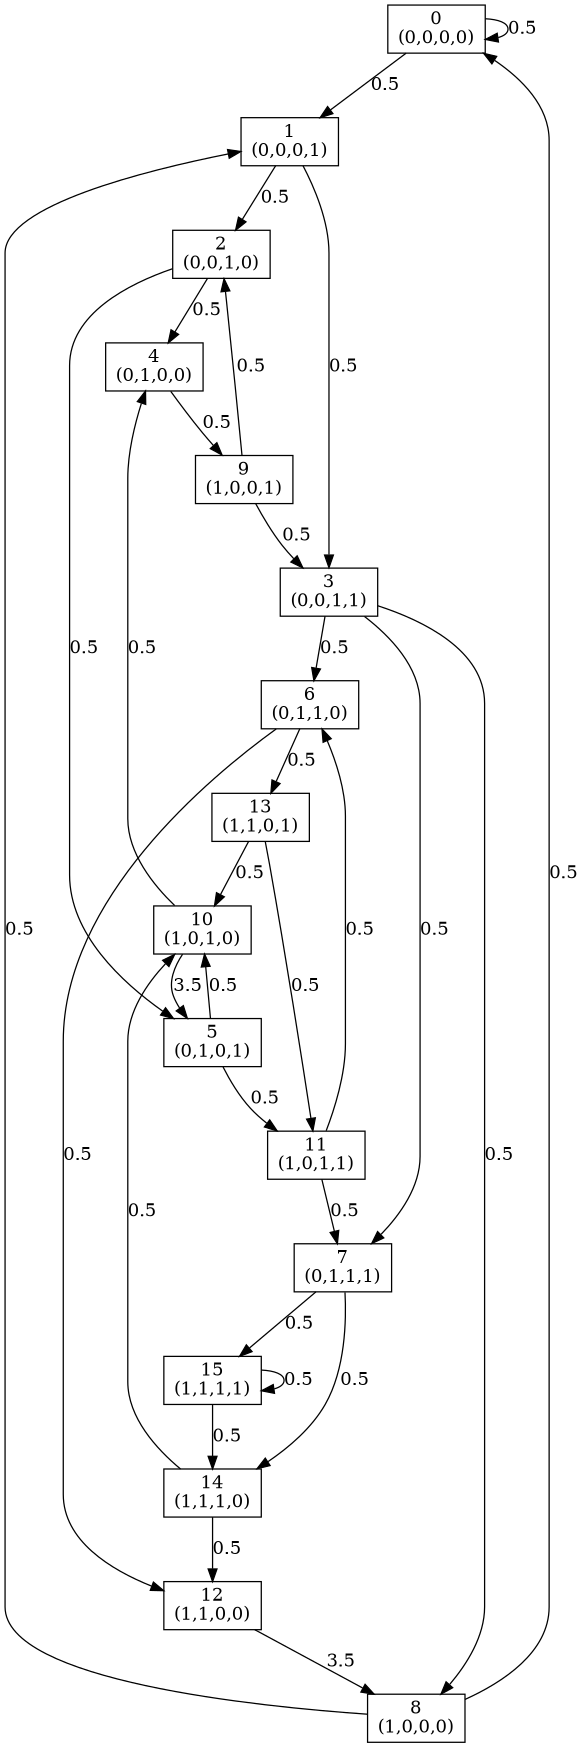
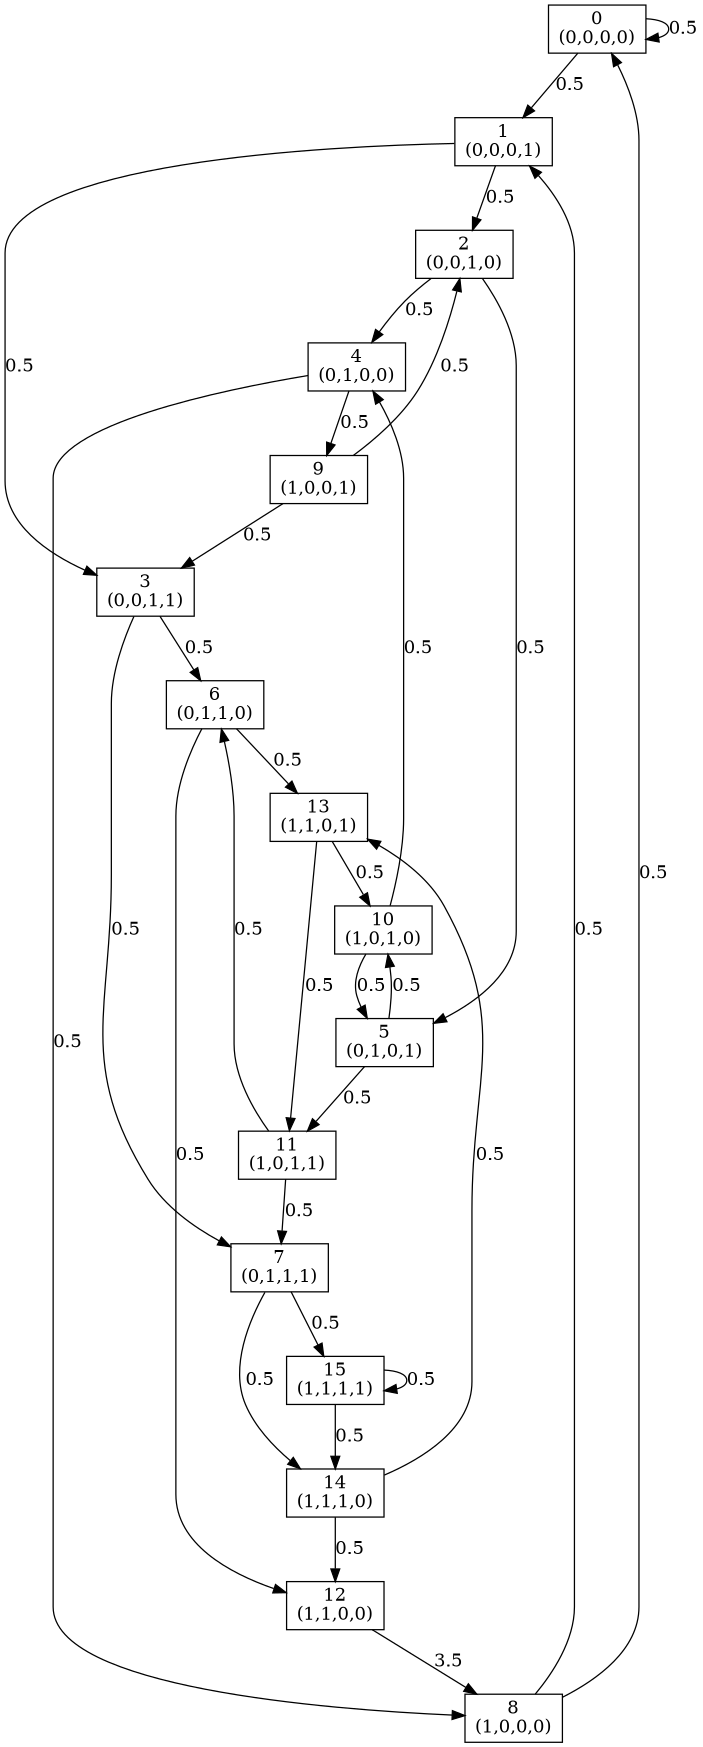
edge "10 (1,0,1,0)" -> "5 (0,1,0,1)": label "3.5" -> "0.5"
edge "3 (0,0,1,1)" -> "8 (1,0,0,0)": now "4 (0,1,0,0)" -> "8 (1,0,0,0)"
edge "14 (1,1,1,0)" -> "10 (1,0,1,0)": now "14 (1,1,1,0)" -> "13 (1,1,0,1)"
